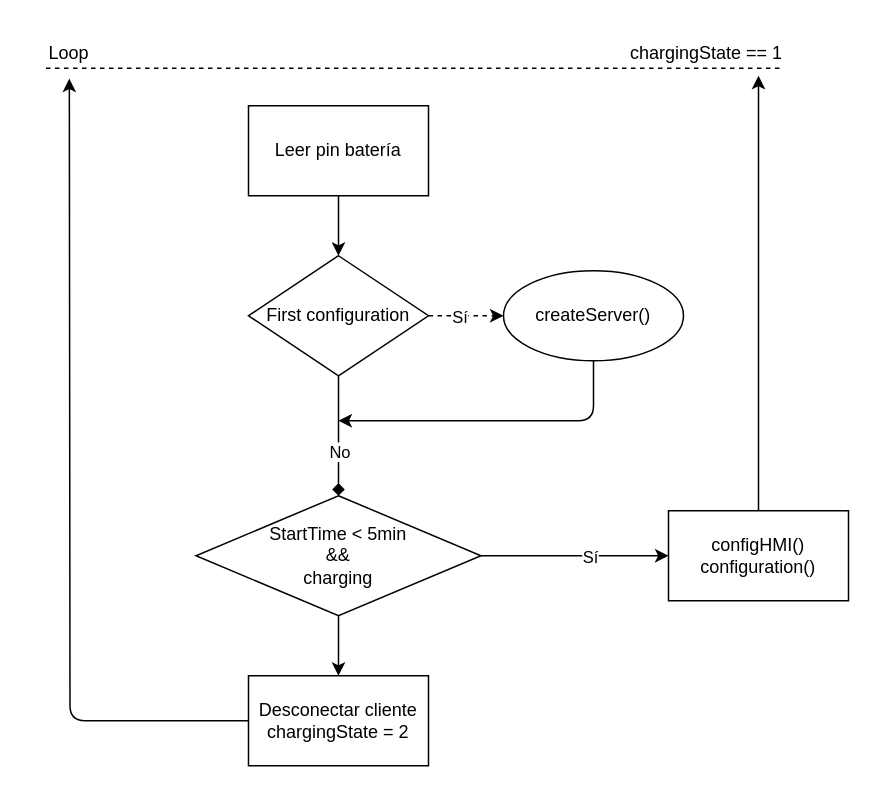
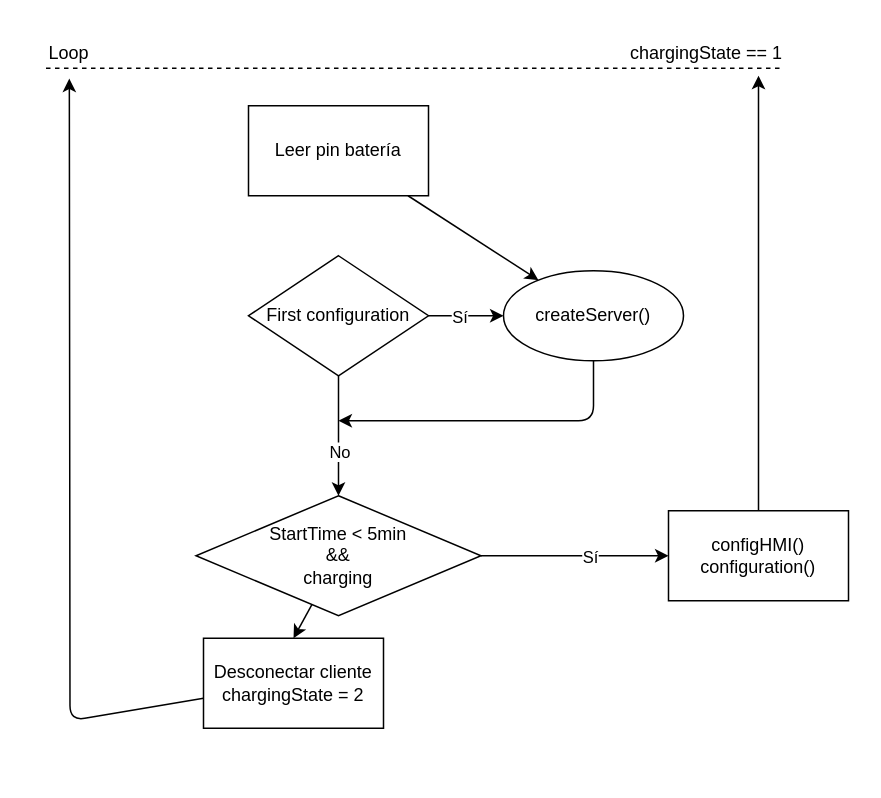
edge "Leer pin batería" -> "First configuration": now "Leer pin batería" -> "createServer()"
edge "First configuration" -> "createServer()": style dashed -> solid
edge "First configuration" -> "StartTime < 5min && charging": arrowhead diamond -> classic
node "Desconectar cliente chargingState = 2": moved (338, 721) -> (293, 683)
